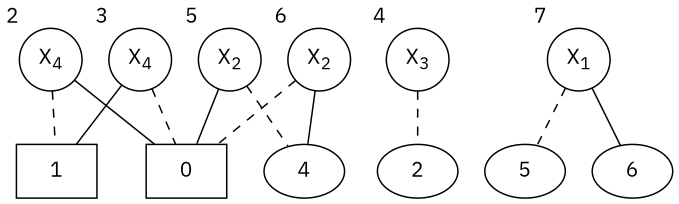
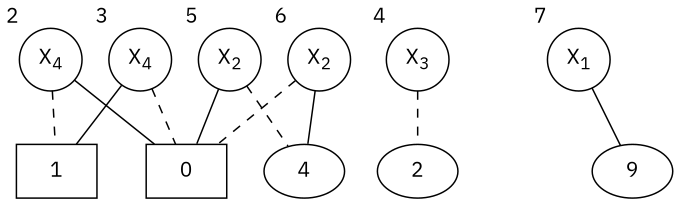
node "5": removed
node "6": label "6" -> "9"
